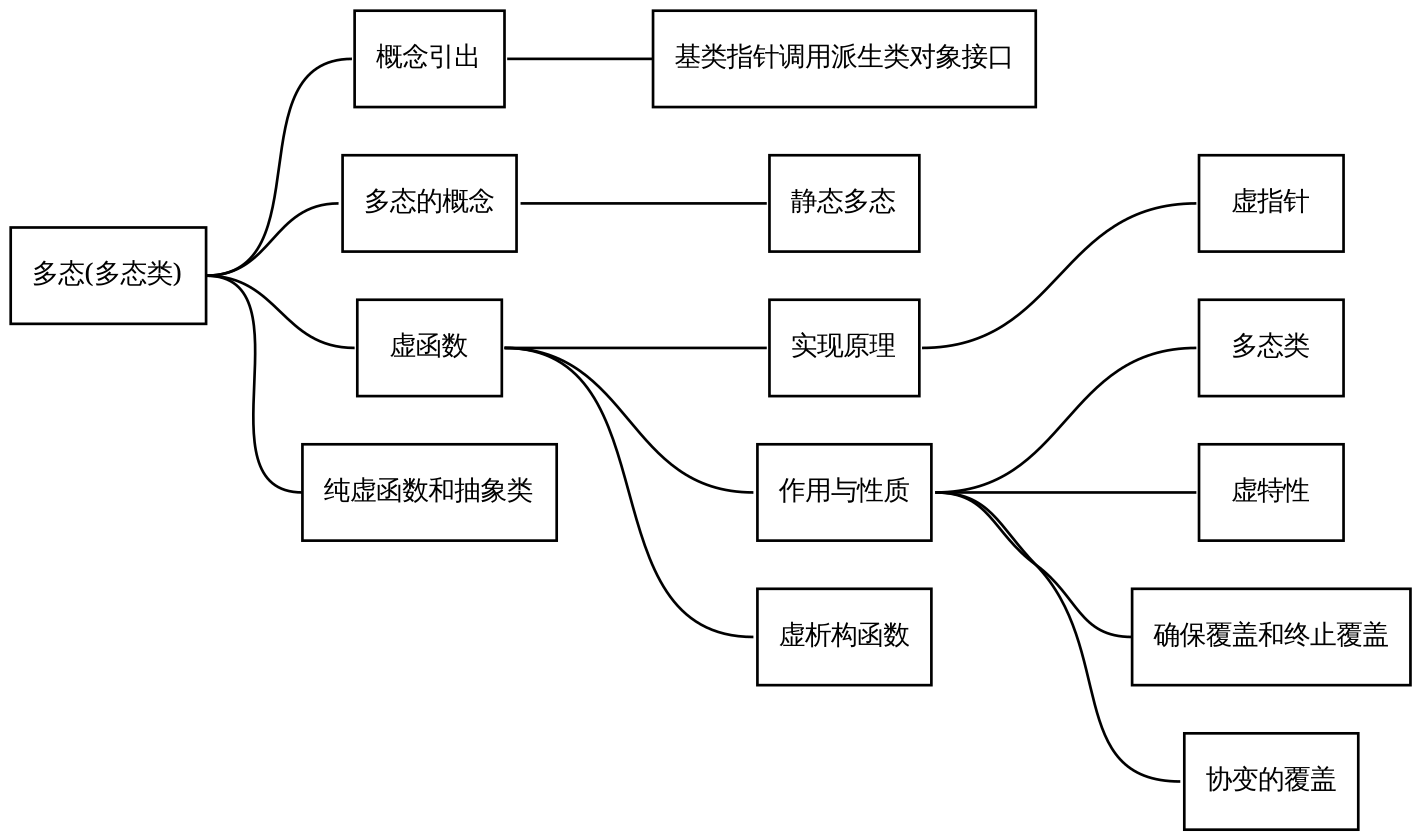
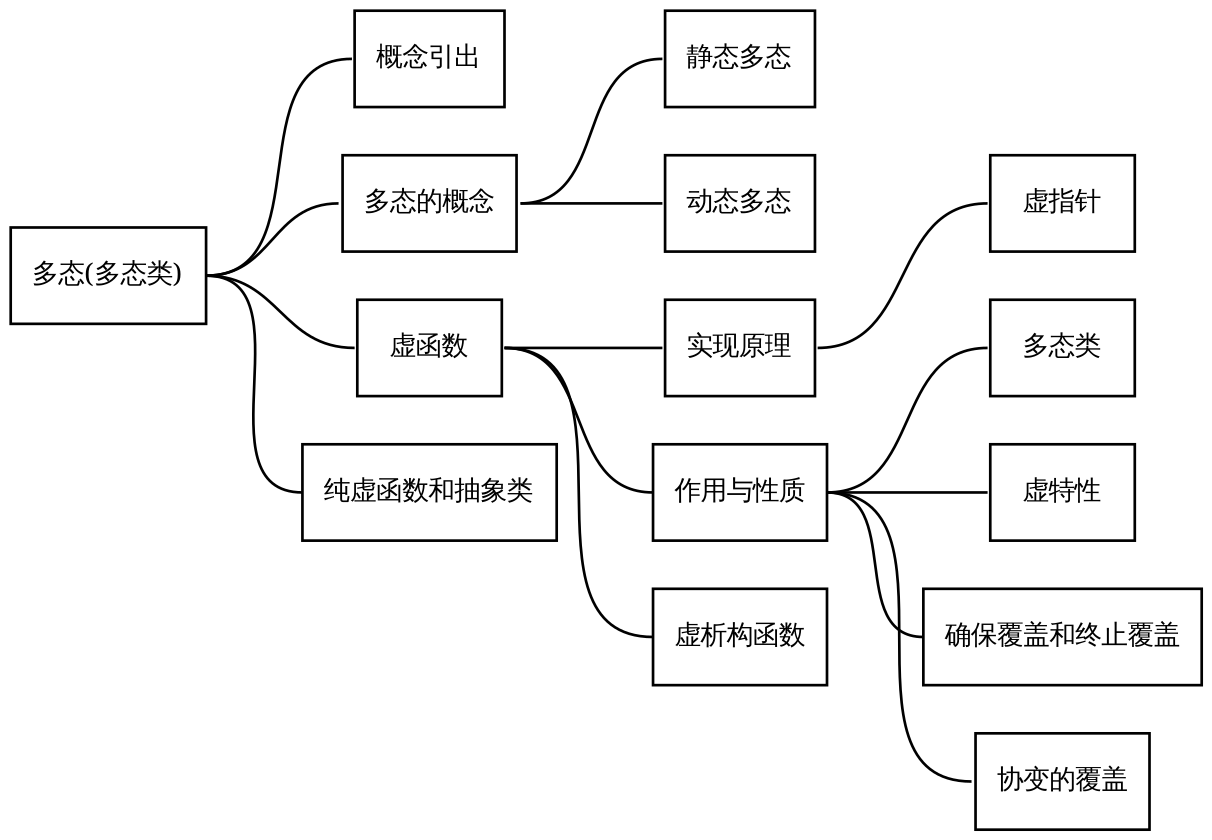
node "基类指针调用派生类对象接口": removed
node "动态多态": added
